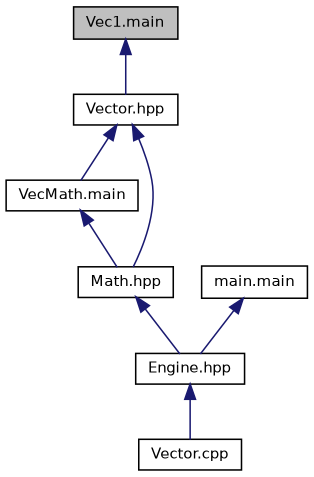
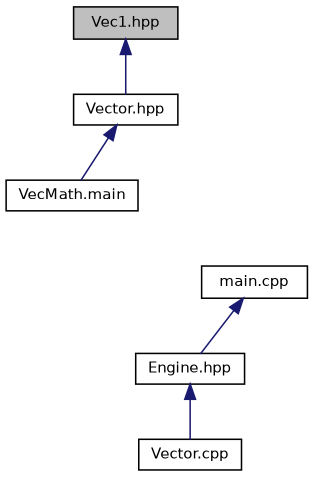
node "Vec1.main": label "Vec1.main" -> "Vec1.hpp"
node "Math.hpp": removed
node "main.main": label "main.main" -> "main.cpp"
